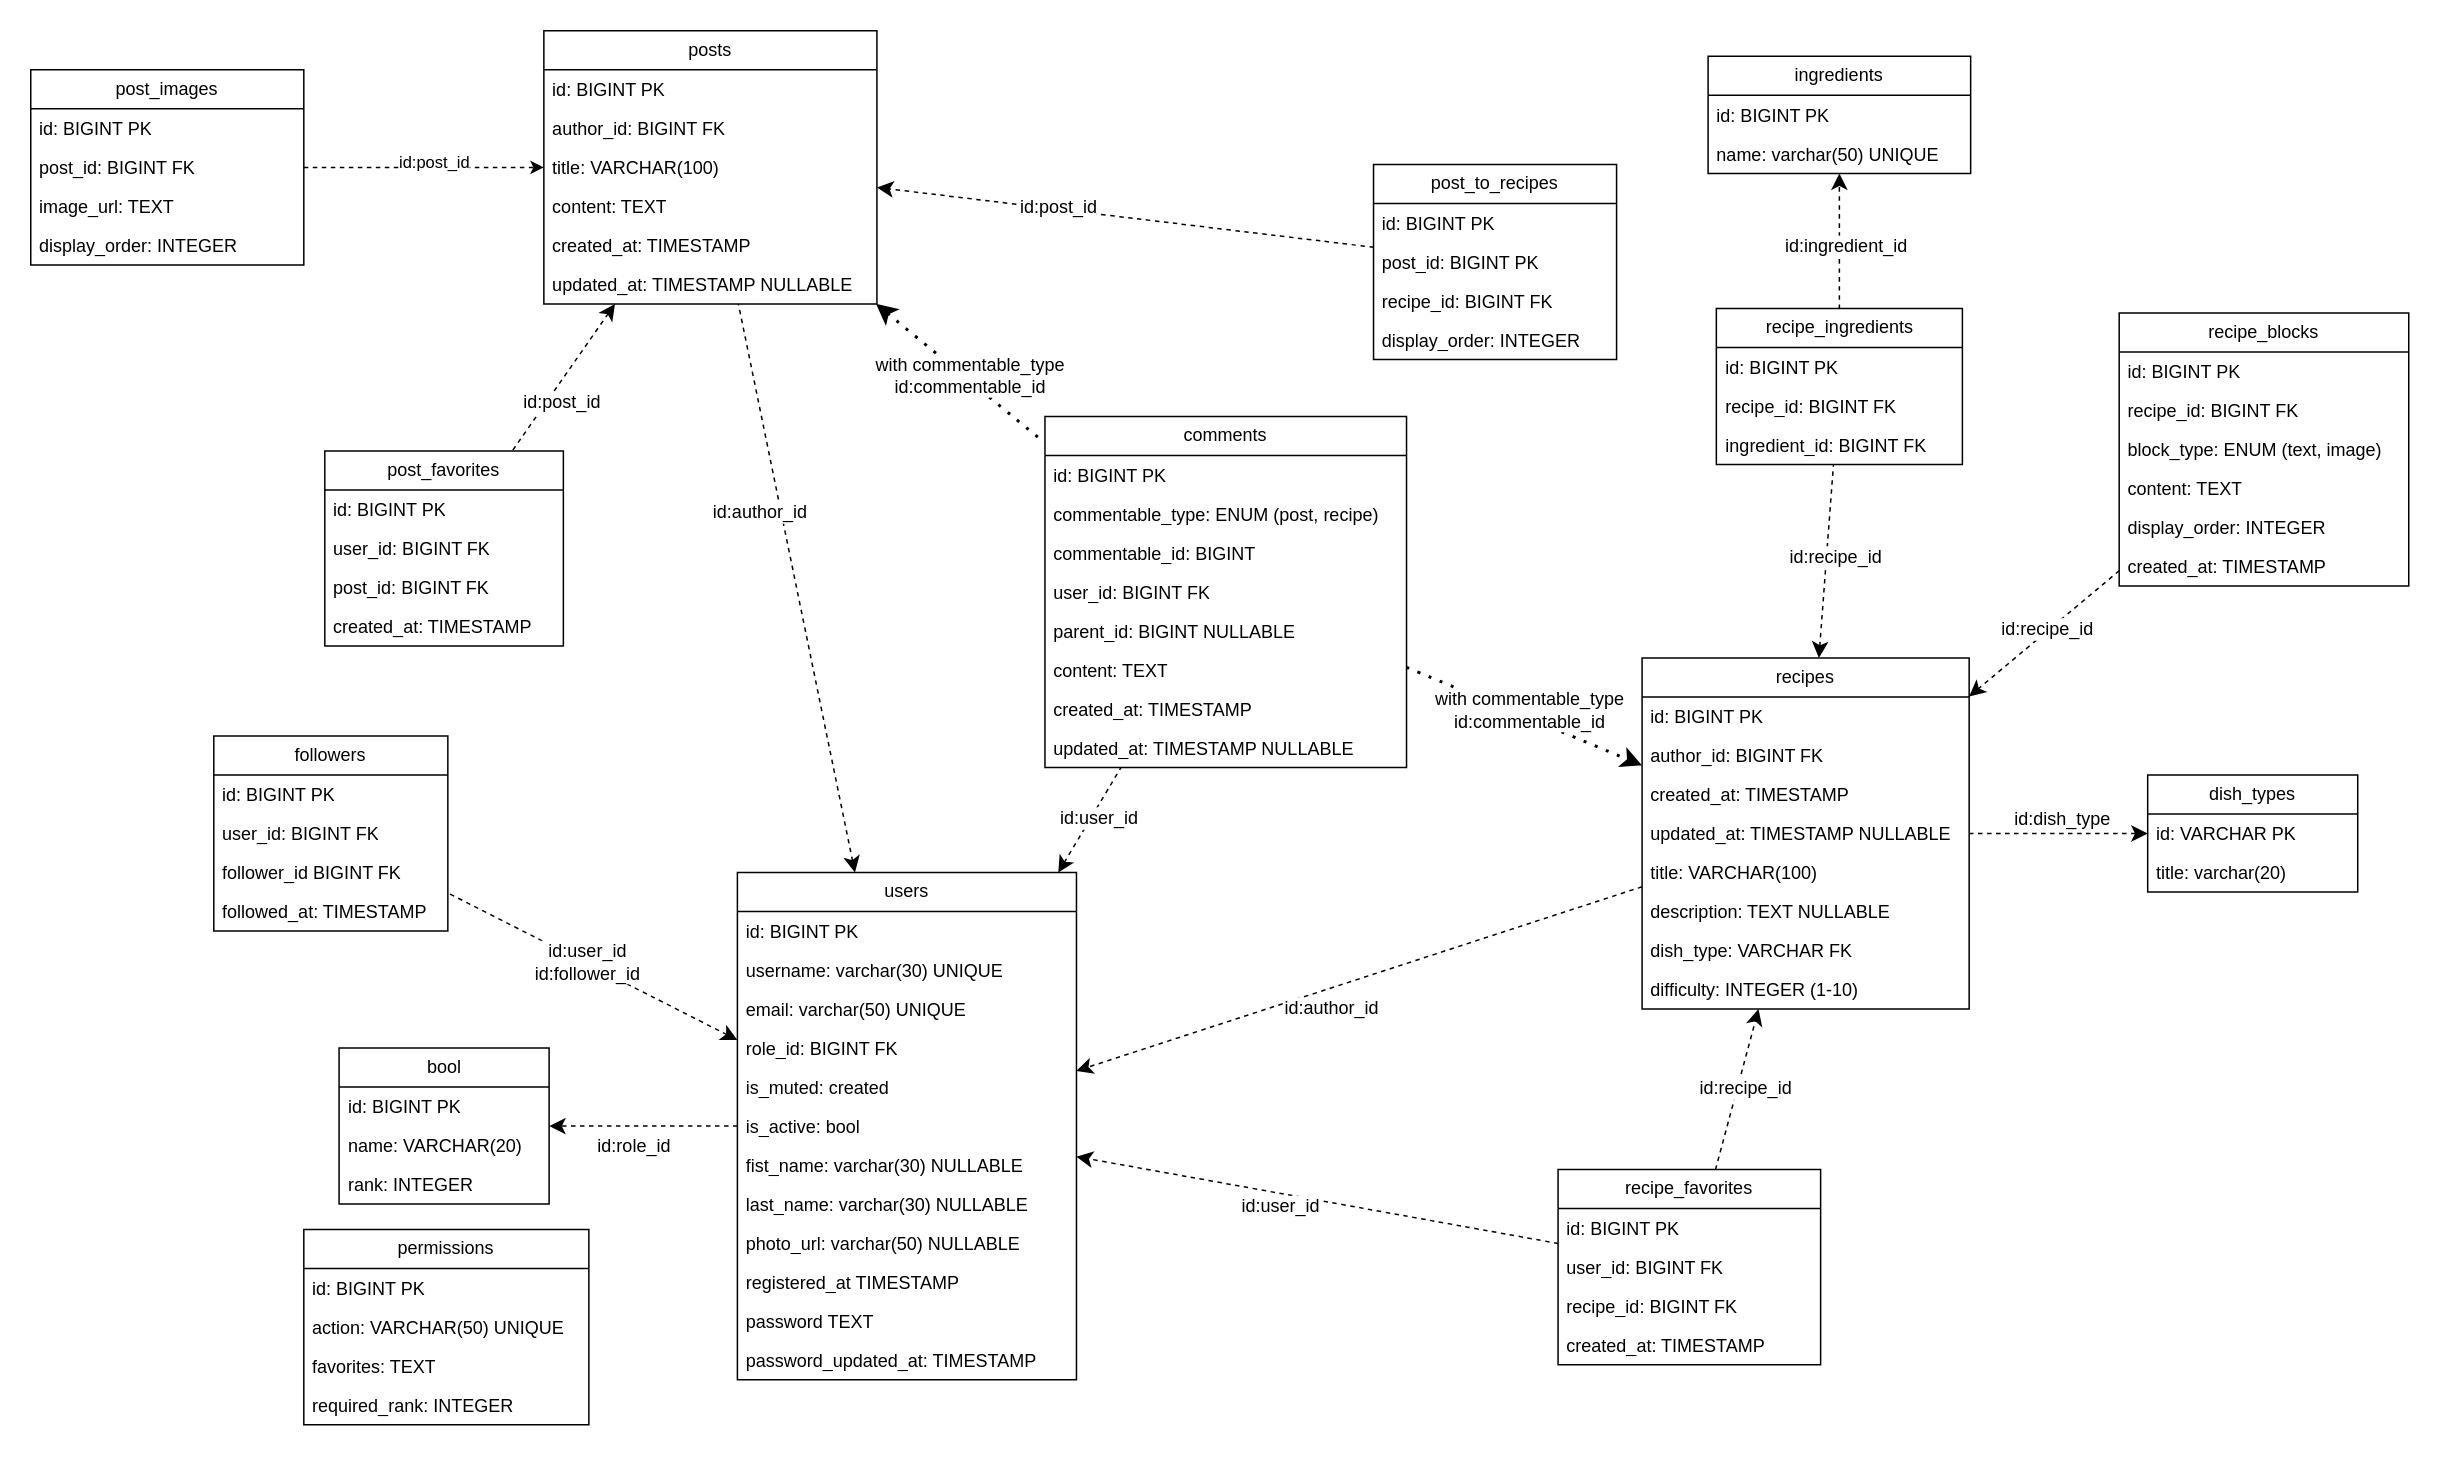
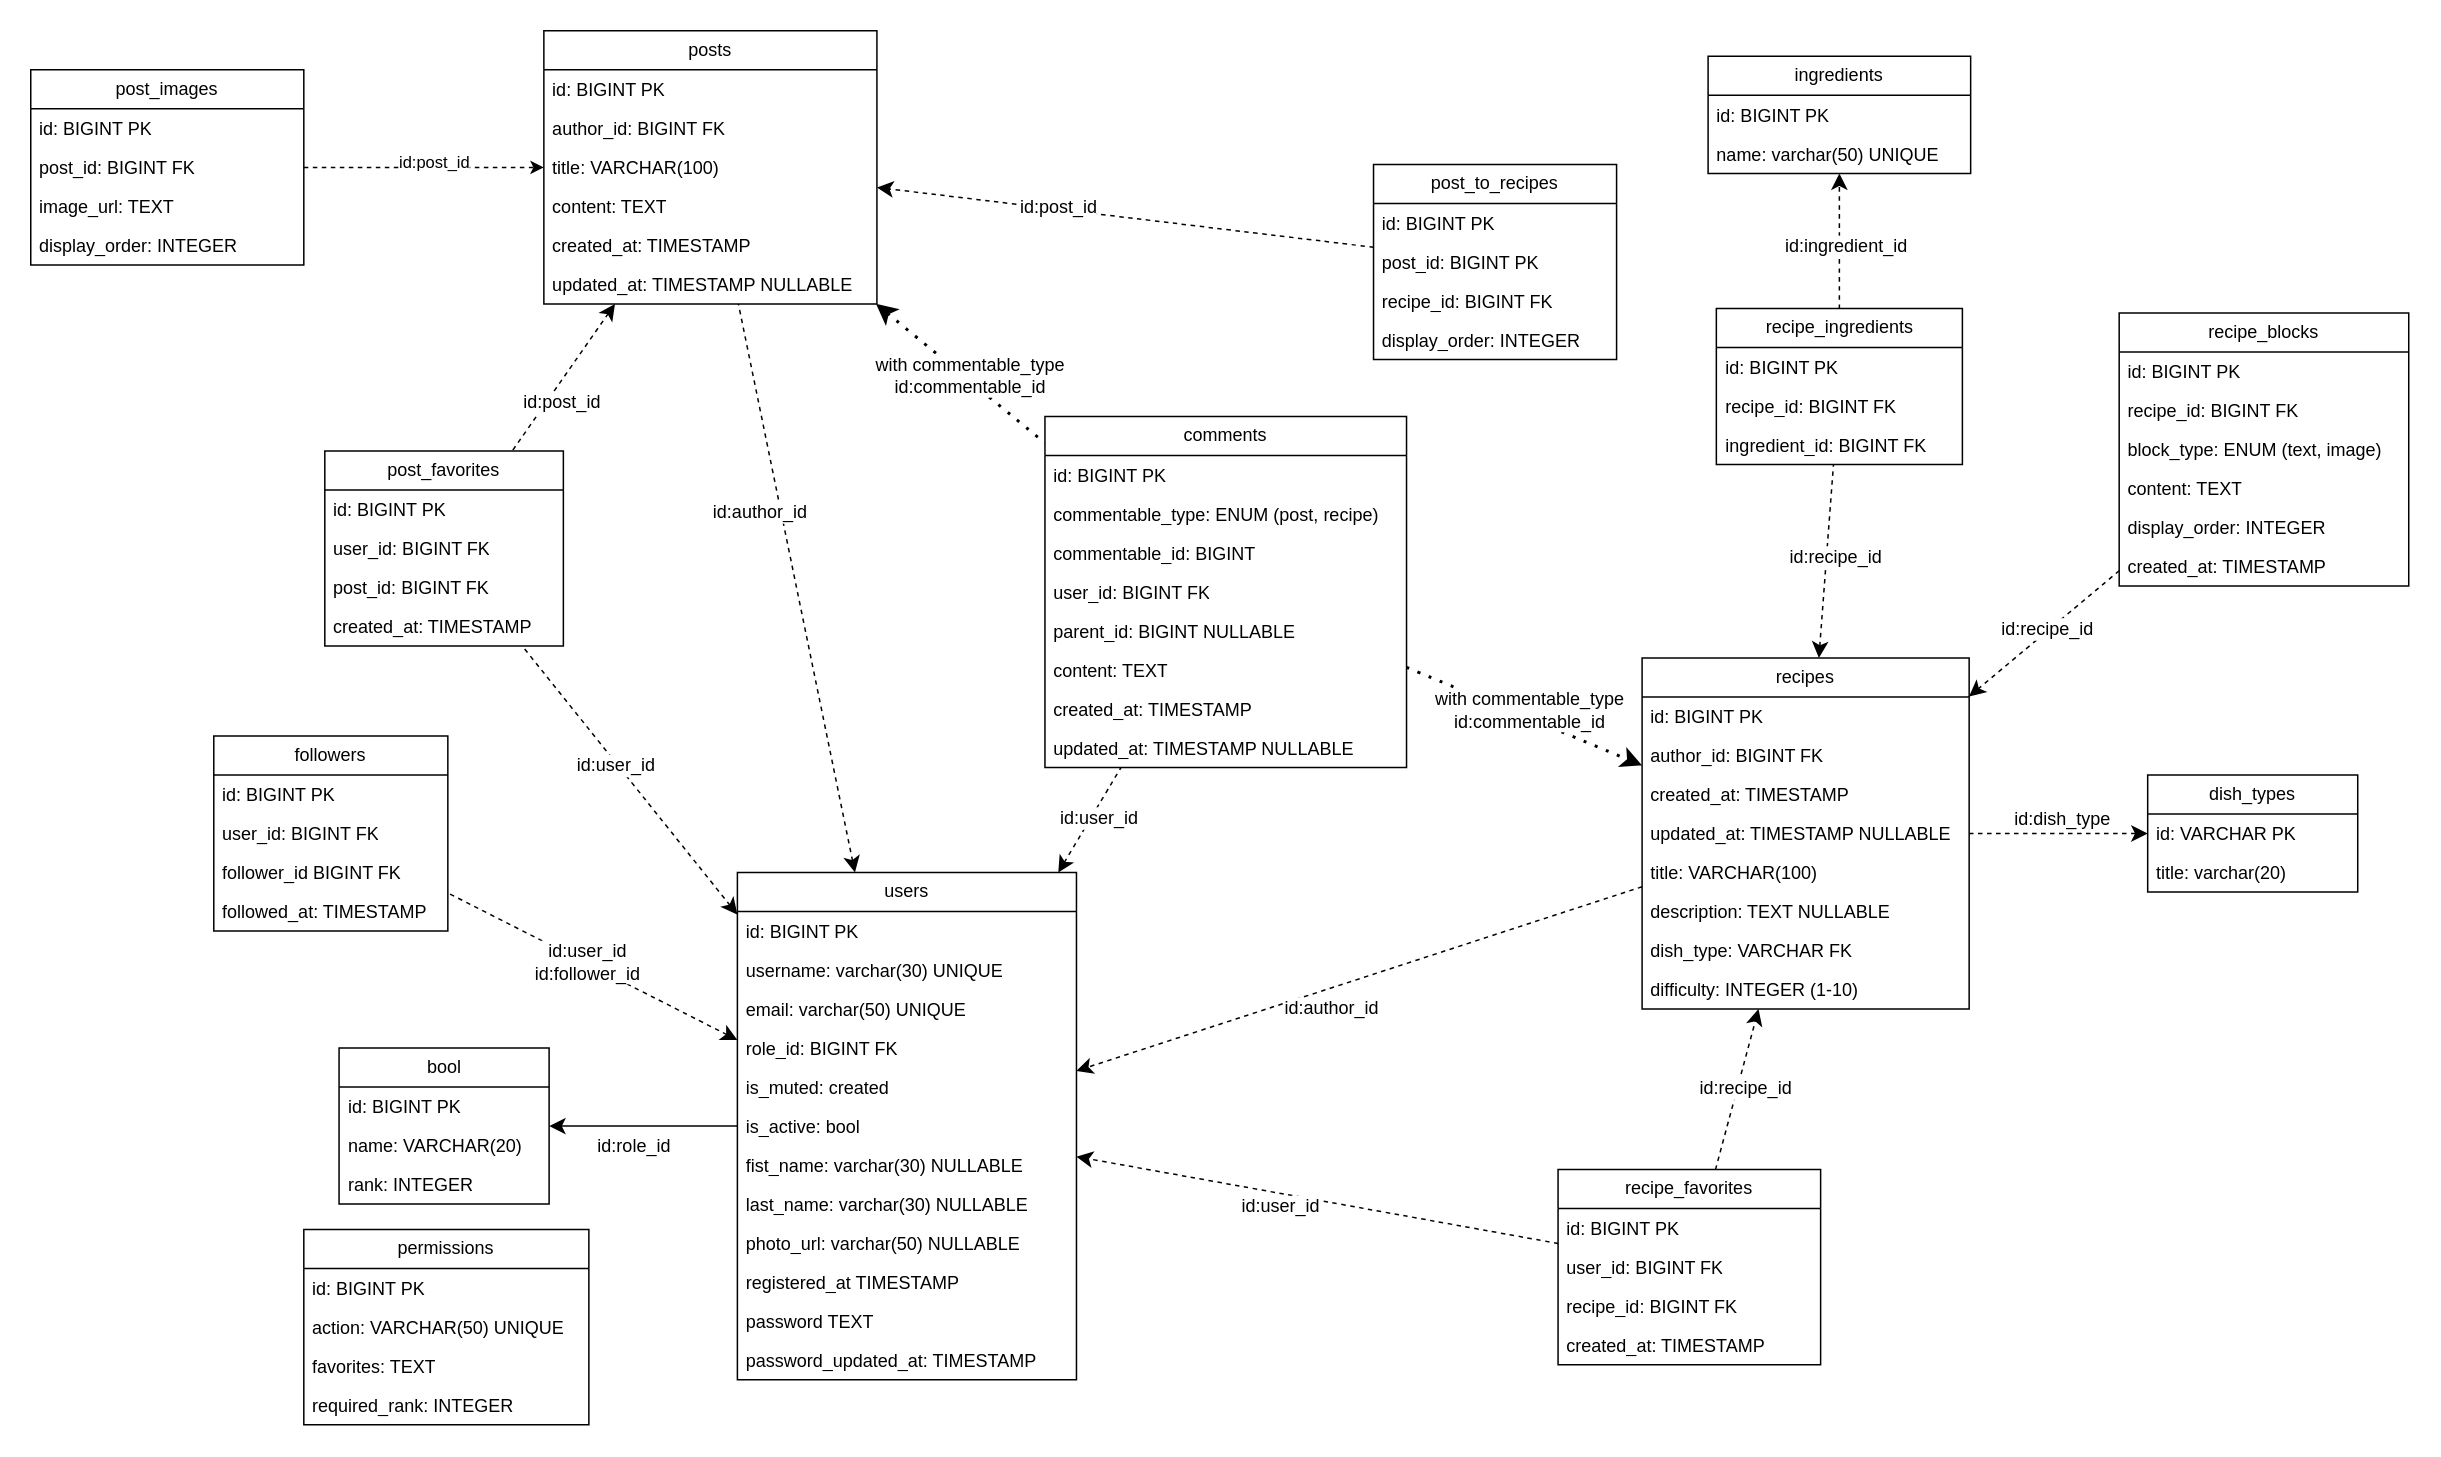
edge "post_favorites" -> "users": added, label "id:user_id"
edge "users" -> "bool": style dashed -> solid
